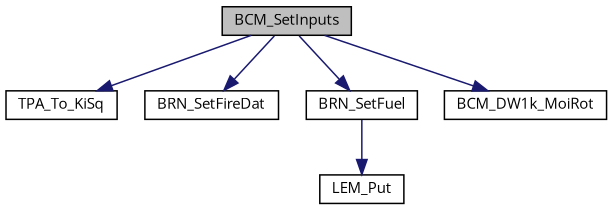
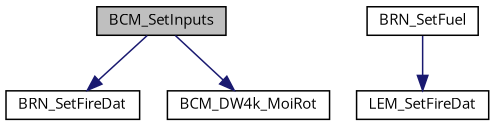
edge "BCM_SetInputs" -> "BRN_SetFuel": removed
node "TPA_To_KiSq": removed
node "BCM_DW1k_MoiRot": label "BCM_DW1k_MoiRot" -> "BCM_DW4k_MoiRot"
node "LEM_Put": label "LEM_Put" -> "LEM_SetFireDat"
